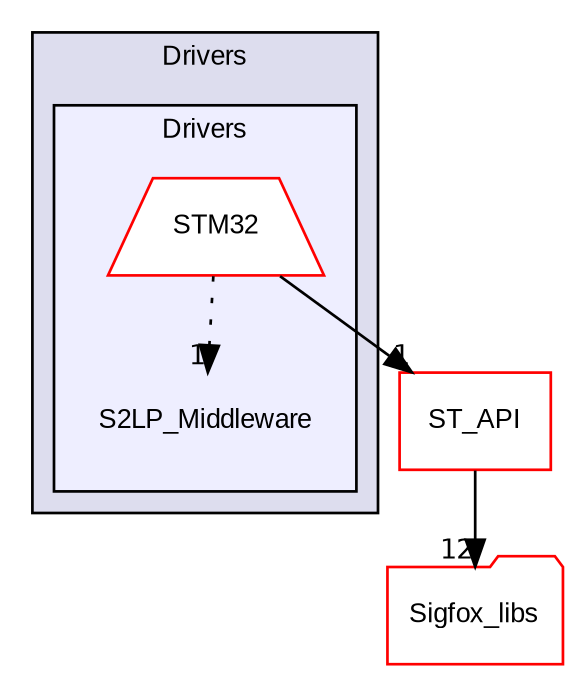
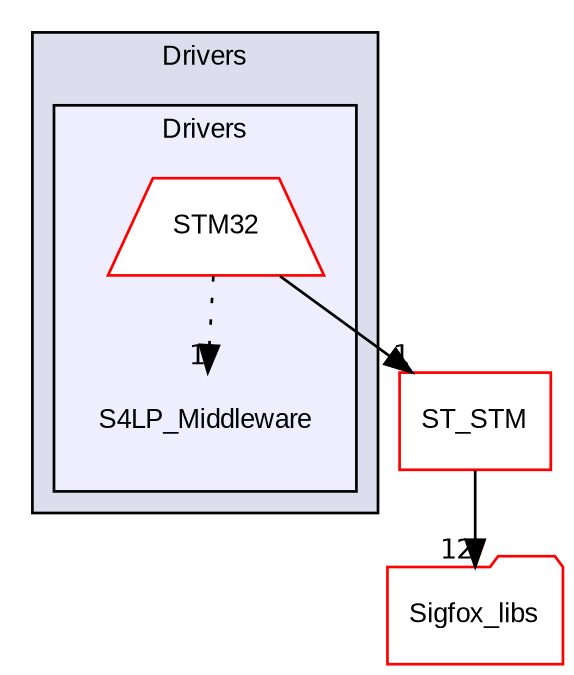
node "S2LP_Middleware": label "S2LP_Middleware" -> "S4LP_Middleware"
node "ST_API": label "ST_API" -> "ST_STM"
